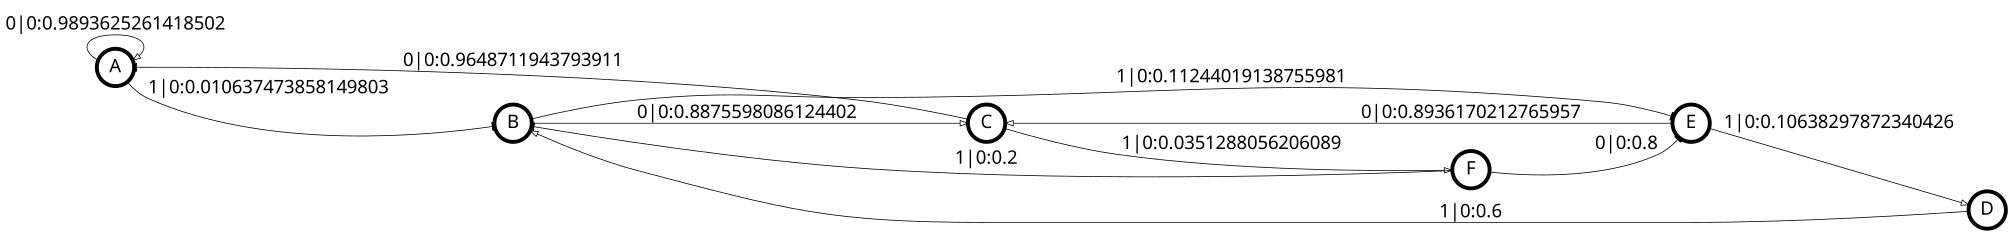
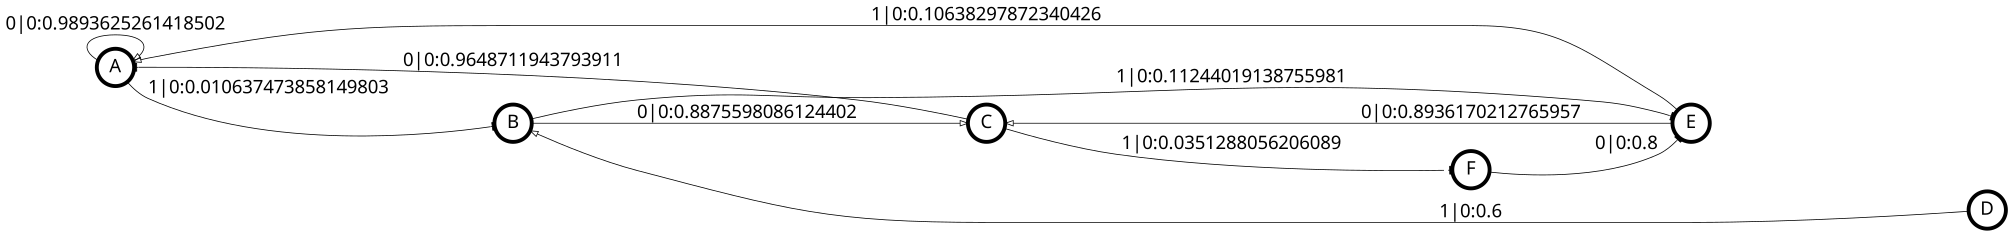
edge "C" -> "F": arrowhead onormal -> tee
edge "E" -> "D": now "E" -> "A"
edge "F" -> "B": removed, label "1|0:0.2"
